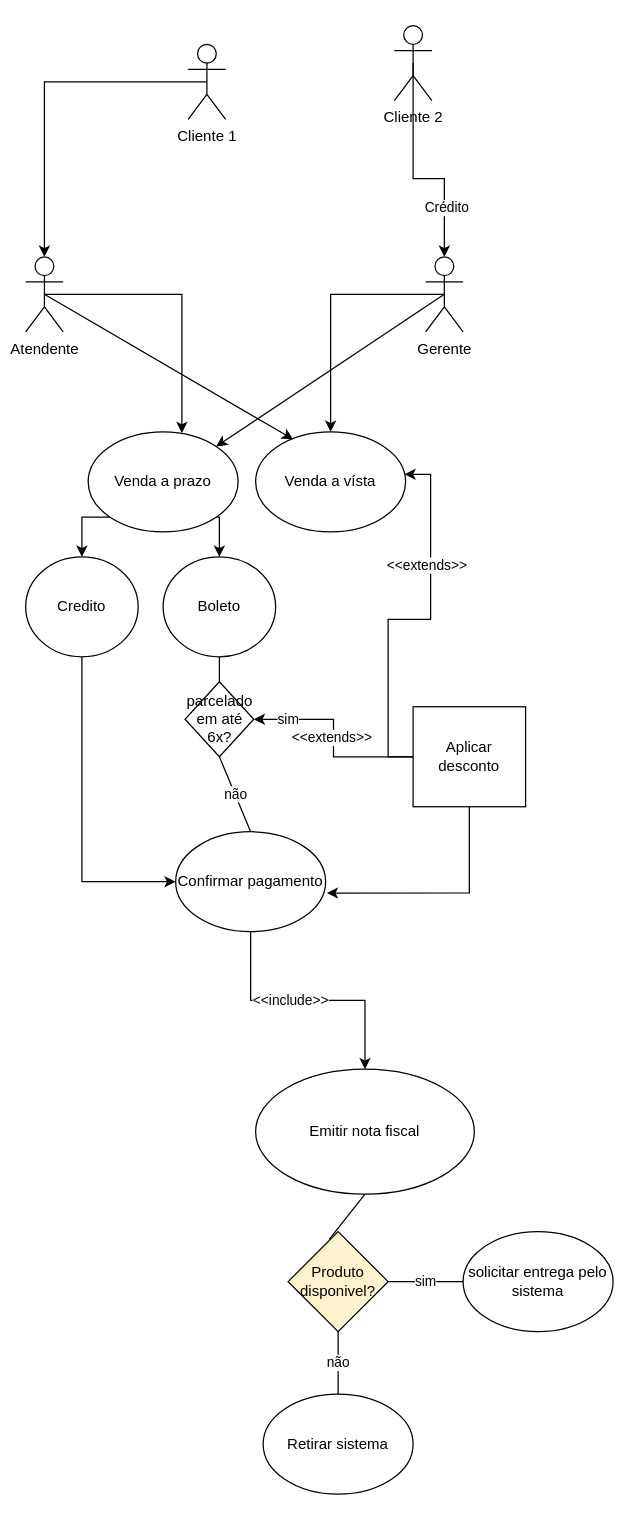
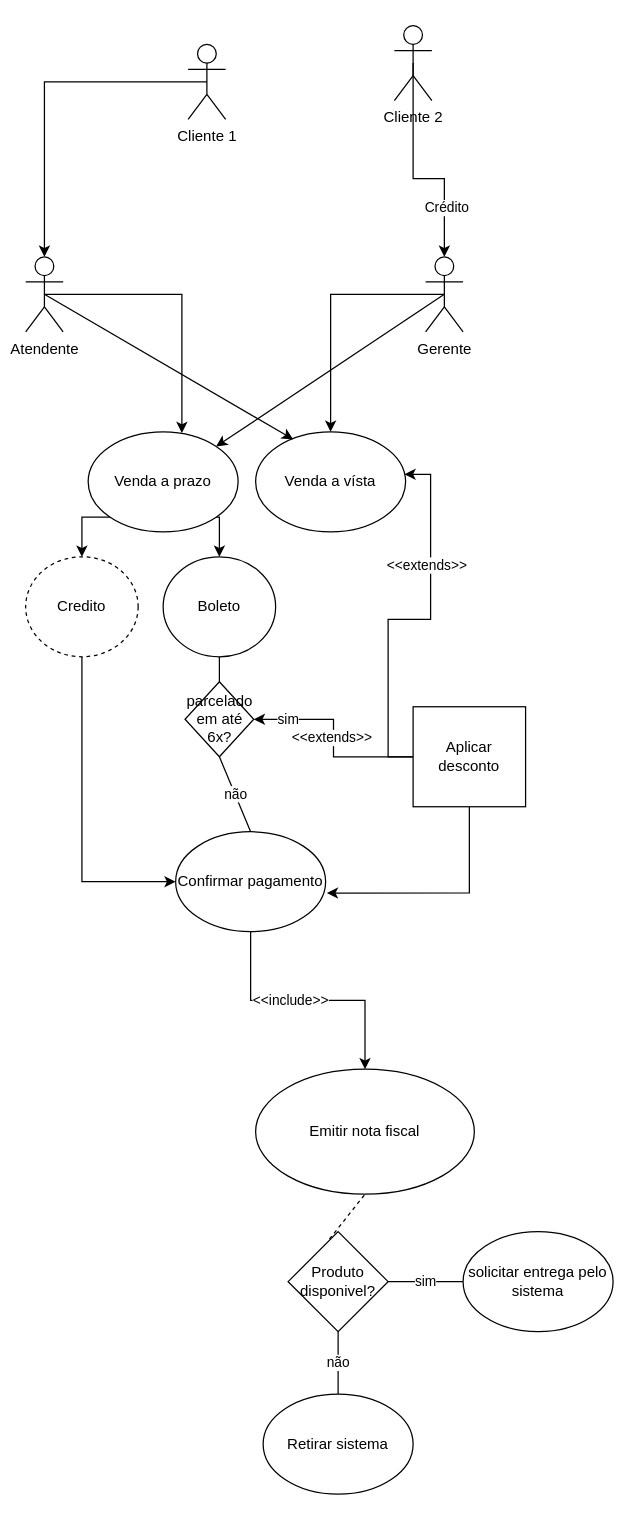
node "Credito": style solid -> dashed
edge "Emitir nota fiscal" -- "Produto disponivel?": style solid -> dashed
node "Produto disponivel?": fillcolor #fff2cc -> #ffffff
